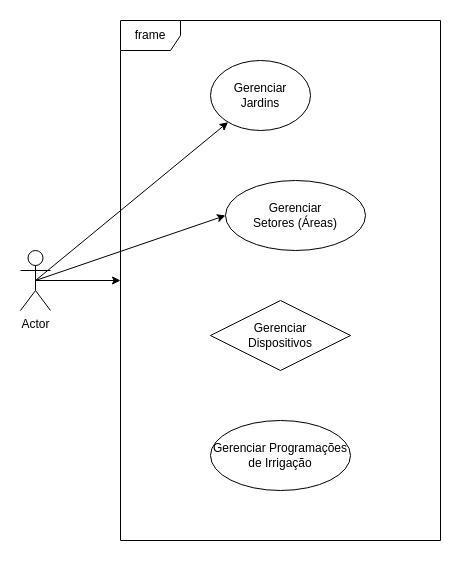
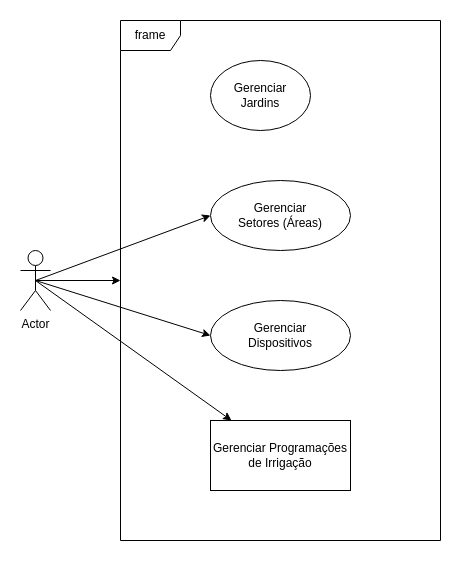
edge "Actor" -> "Gerenciar Jardins": now "Actor" -> "Gerenciar Programações de Irrigação"
node "Gerenciar Setores (Áreas)": moved (296, 216) -> (281, 216)
edge "Actor" -> "Gerenciar Dispositivos": added
node "Gerenciar Dispositivos": shape diamond -> ellipse
node "Gerenciar Programações de Irrigação": shape ellipse -> rectangle
